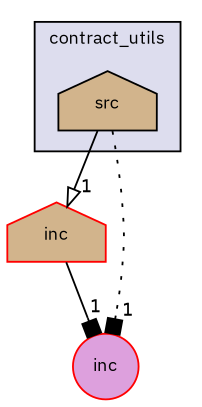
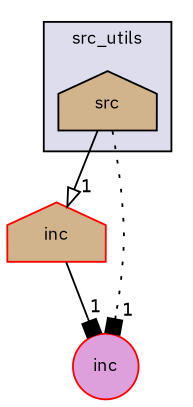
cluster "contract_utils": label "contract_utils" -> "src_utils"
